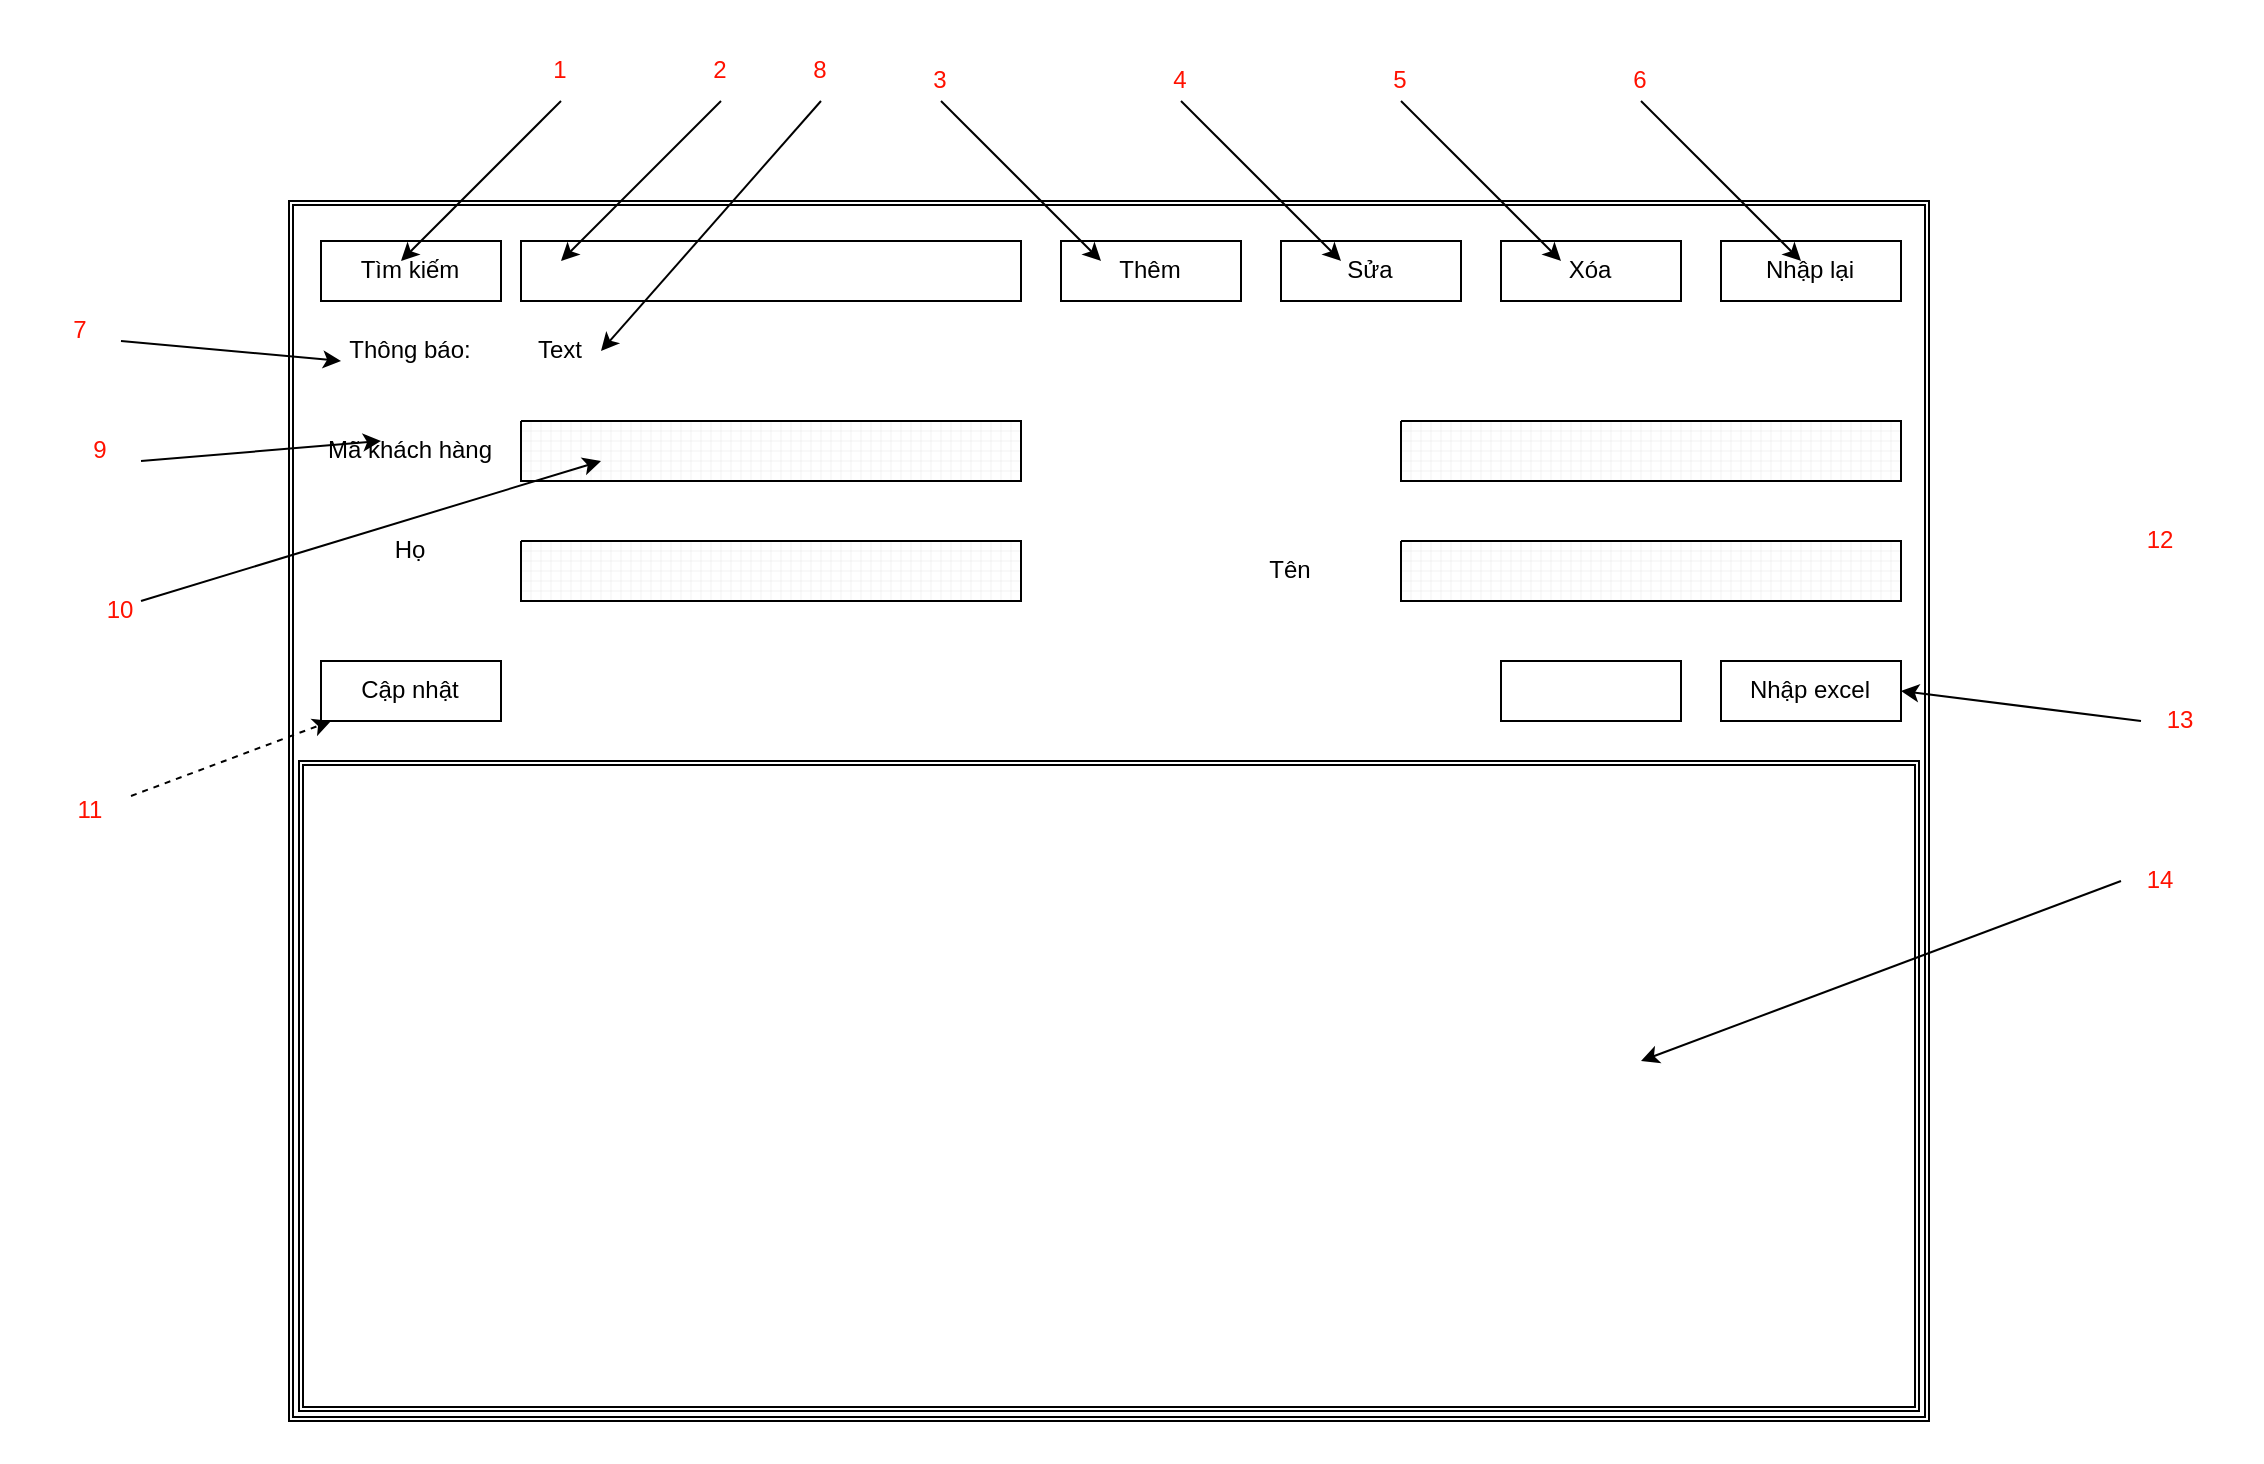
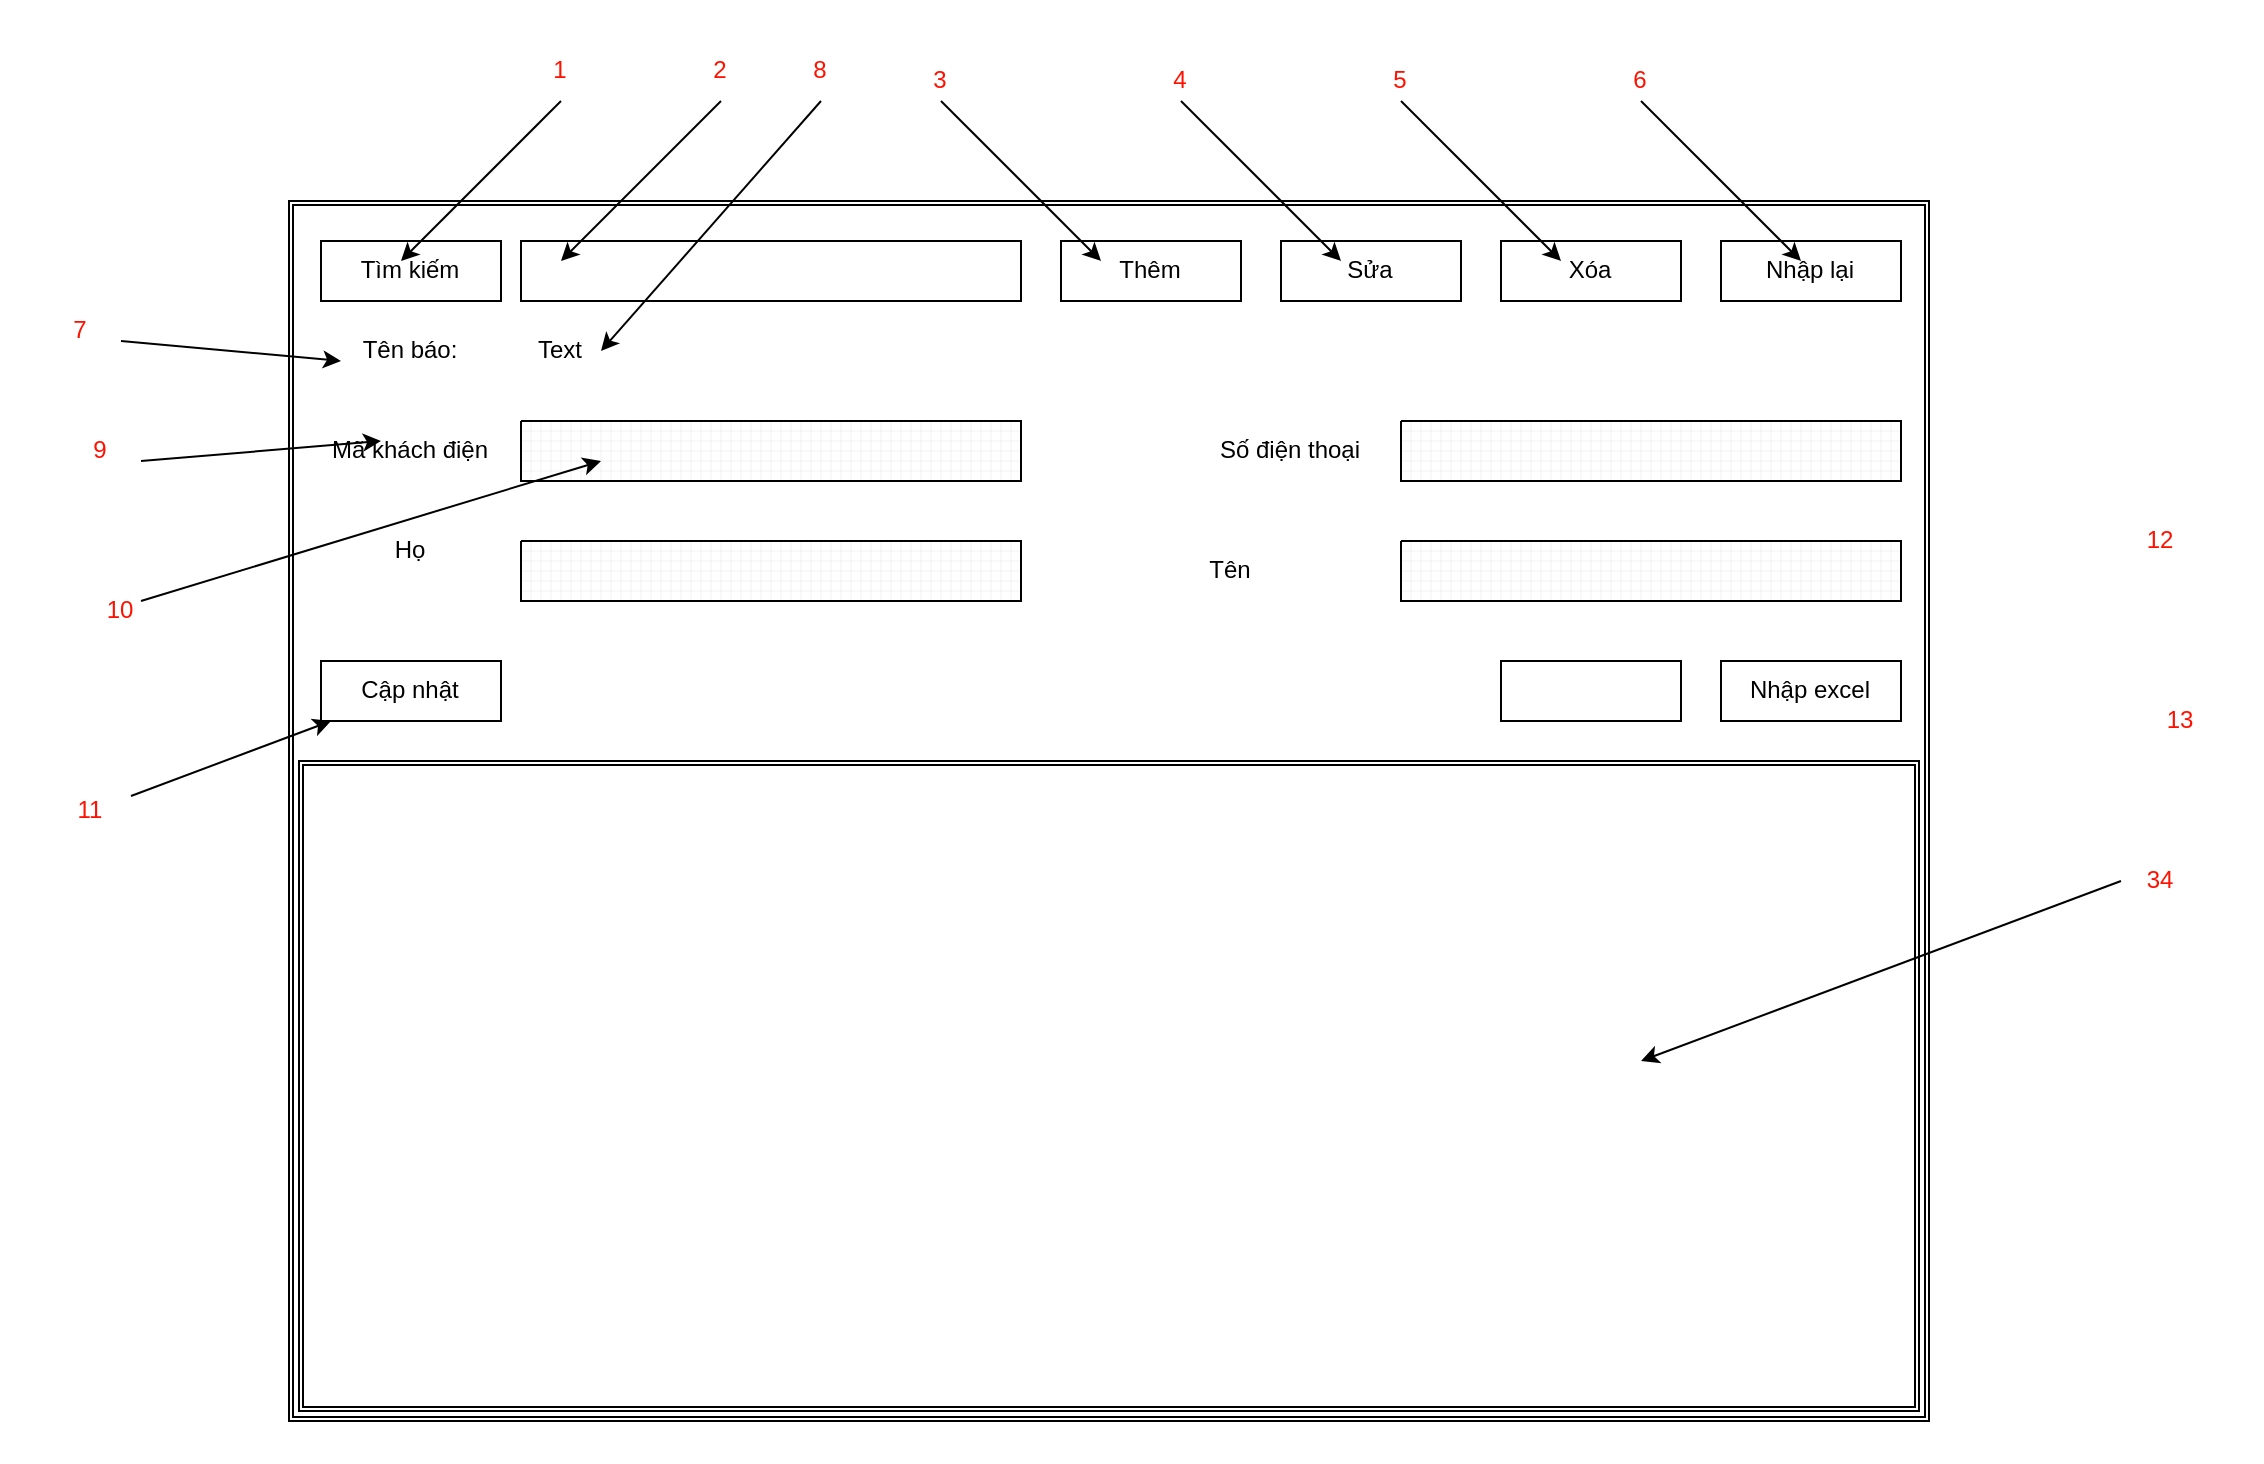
node "Thông báo:": label "Thông báo:" -> "Tên báo:"
node "Mã khách hàng": label "Mã khách hàng" -> "Mã khách điện"
node "Số điện thoại": added
node "Tên": moved (1291, 571) -> (1231, 571)
edge "13" -> "Nhập excel": removed
edge "11" -> "Cập nhật": style dashed -> solid
node "14": label "14" -> "34"
